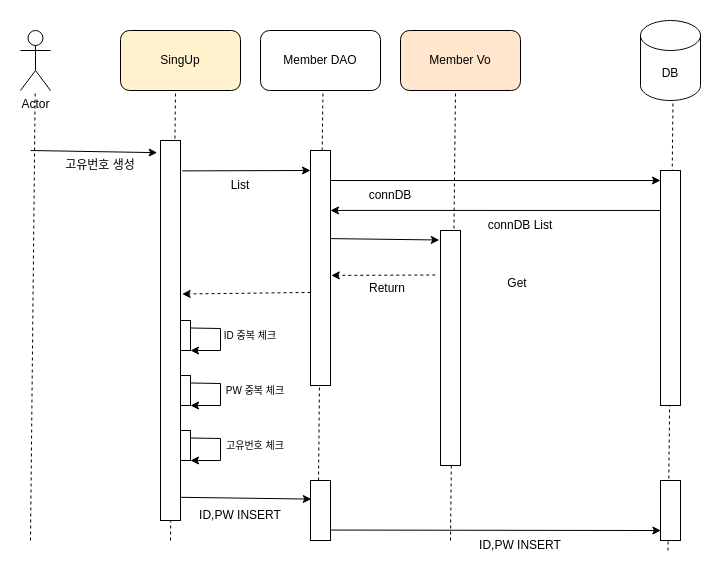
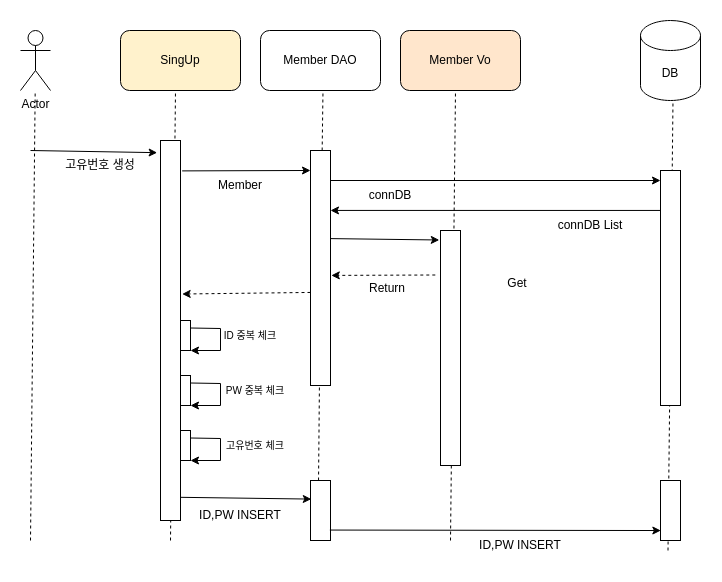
node "List": label "List" -> "Member"
node "connDB List": moved (521, 226) -> (591, 226)
